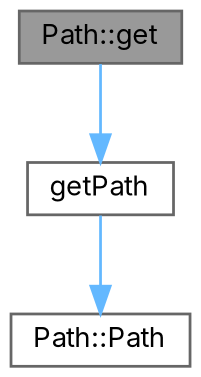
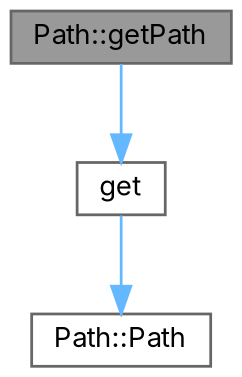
node "Path::get": label "Path::get" -> "Path::getPath"
node "getPath": label "getPath" -> "get"
